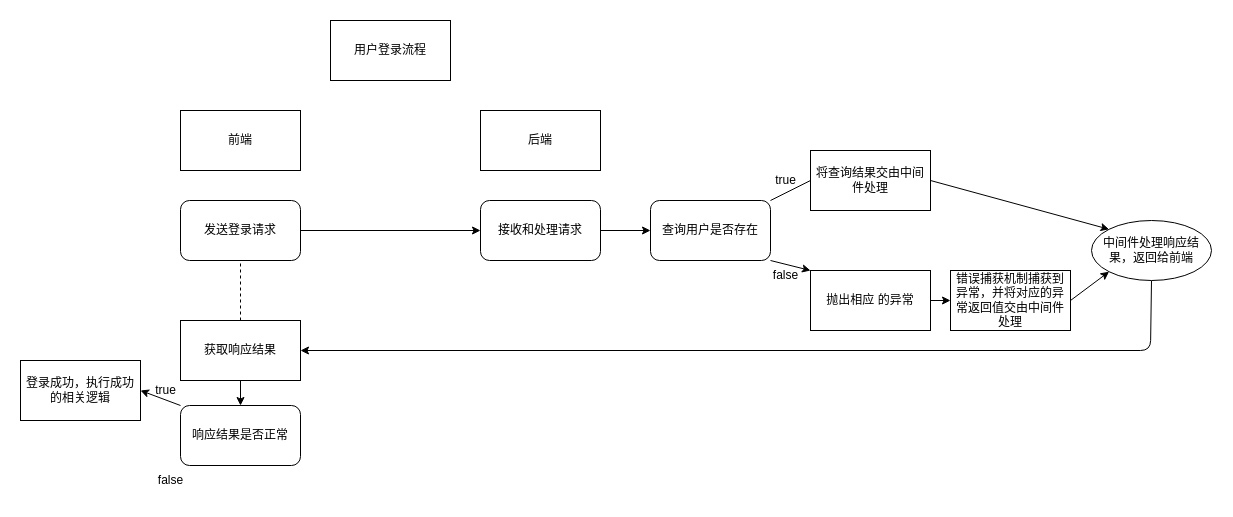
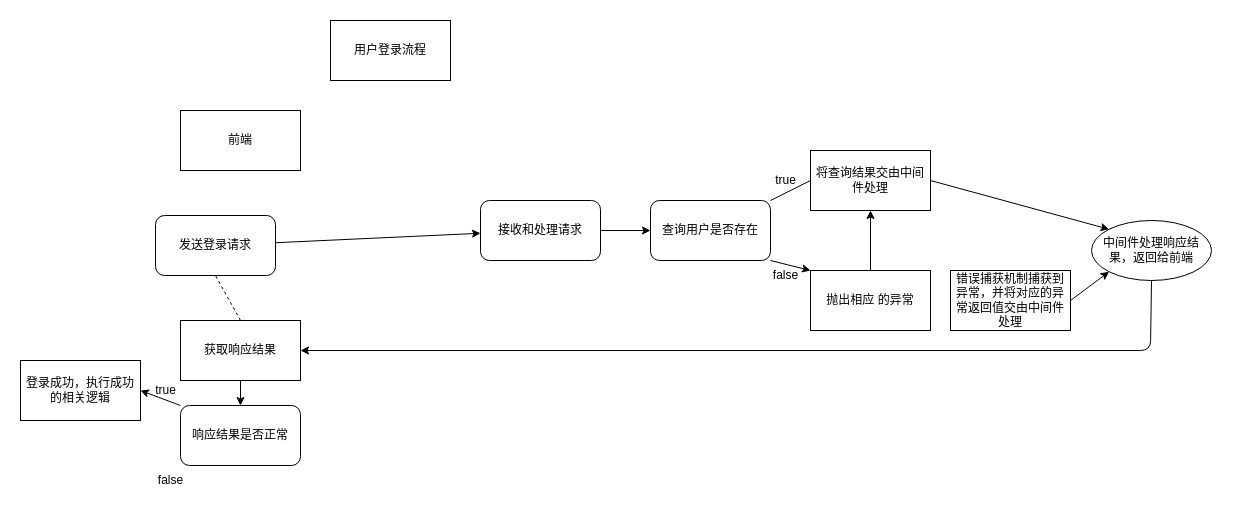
node "后端": removed
node "发送登录请求": moved (241, 231) -> (216, 246)
edge "抛出相应 的异常" -> "错误捕获机制捕获到异常，并将对应的异常返回值交由中间件处理": now "抛出相应 的异常" -> "将查询结果交由中间件处理"
